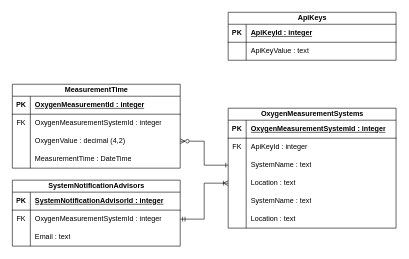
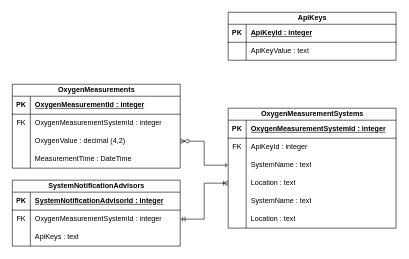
node "MeasurementTime": label "MeasurementTime" -> "OxygenMeasurements"
node "Email : text": label "Email : text" -> "ApiKeys : text"
